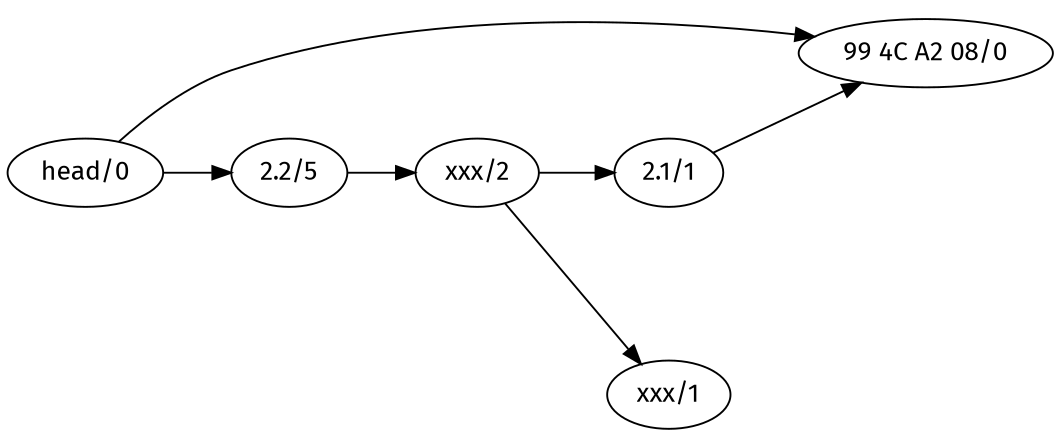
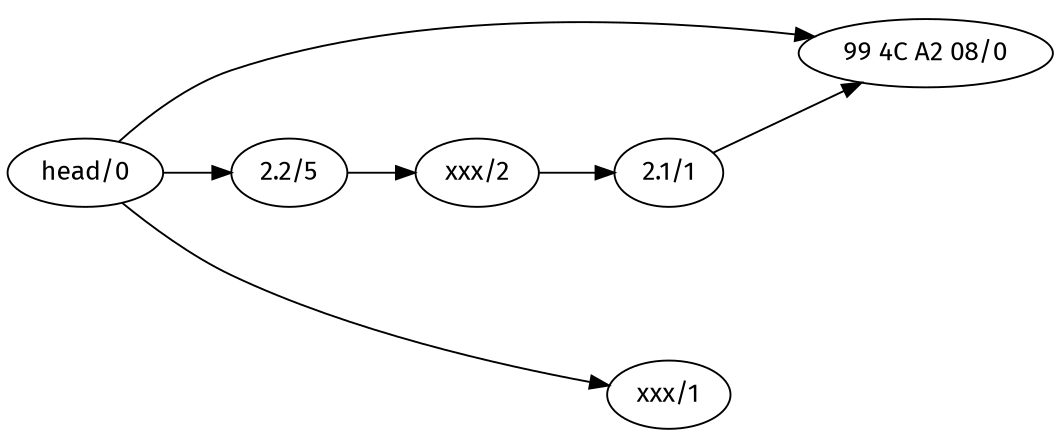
edge "xxx/2" -> "xxx/1": now "head/0" -> "xxx/1"
